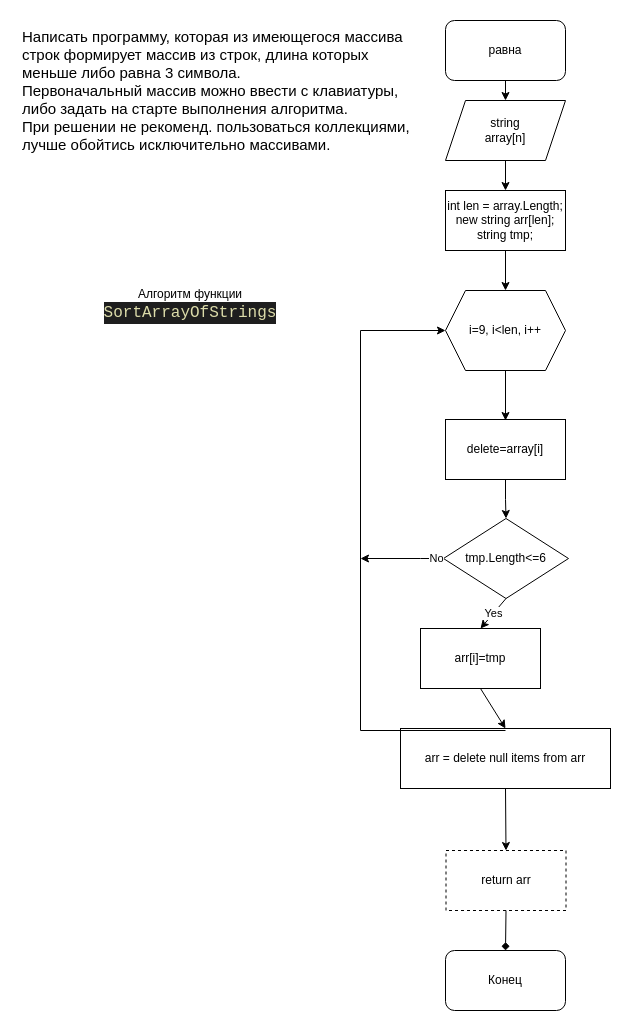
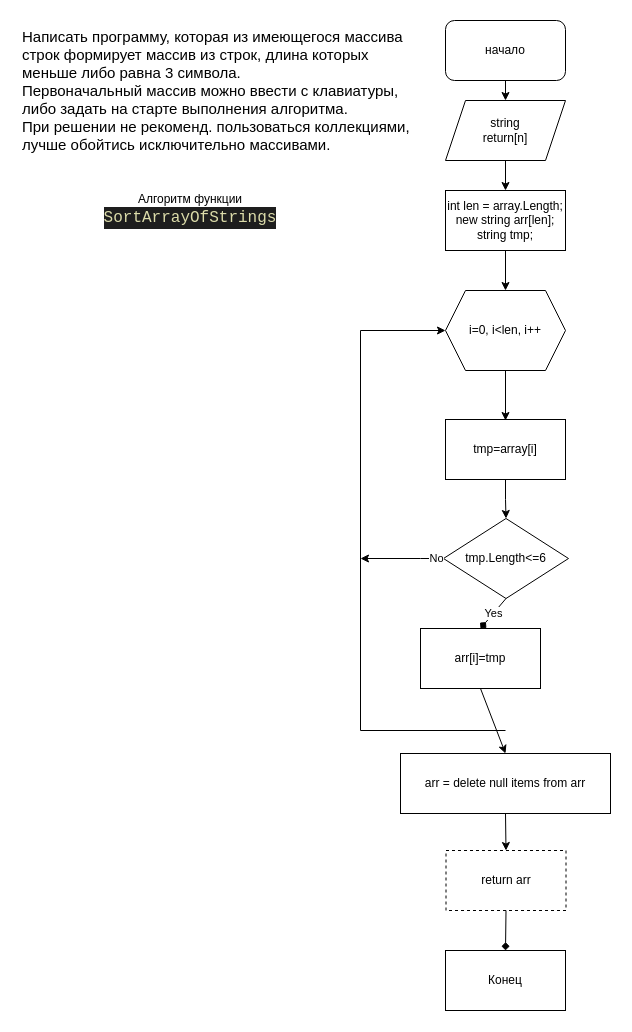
node "равна": label "равна" -> "начало"
node "string array[n]": label "string array[n]" -> "string return[n]"
node "Алгоритм функции SortArrayOfStrings": moved (191, 306) -> (191, 211)
node "i=9, i<len, i++": label "i=9, i<len, i++" -> "i=0, i<len, i++"
node "delete=array[i]": label "delete=array[i]" -> "tmp=array[i]"
edge "tmp.Length<=6" -> "arr[i]=tmp": arrowhead classic -> diamond
node "arr = delete null items from arr": moved (506, 759) -> (506, 784)
node "Конец": shape rounded rectangle -> rectangle
